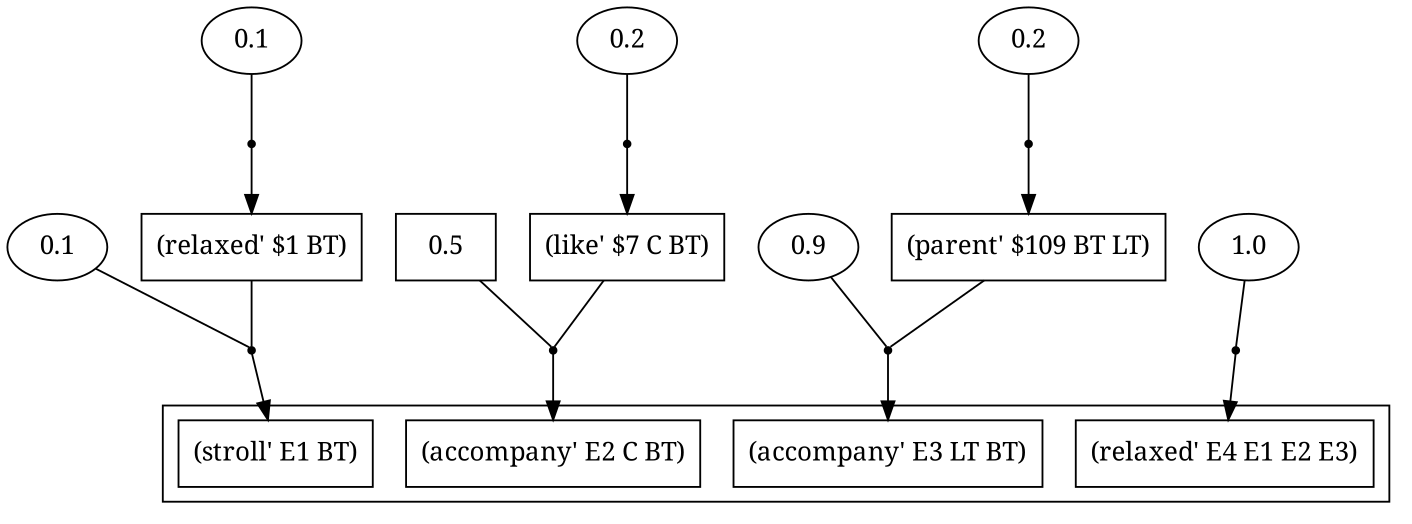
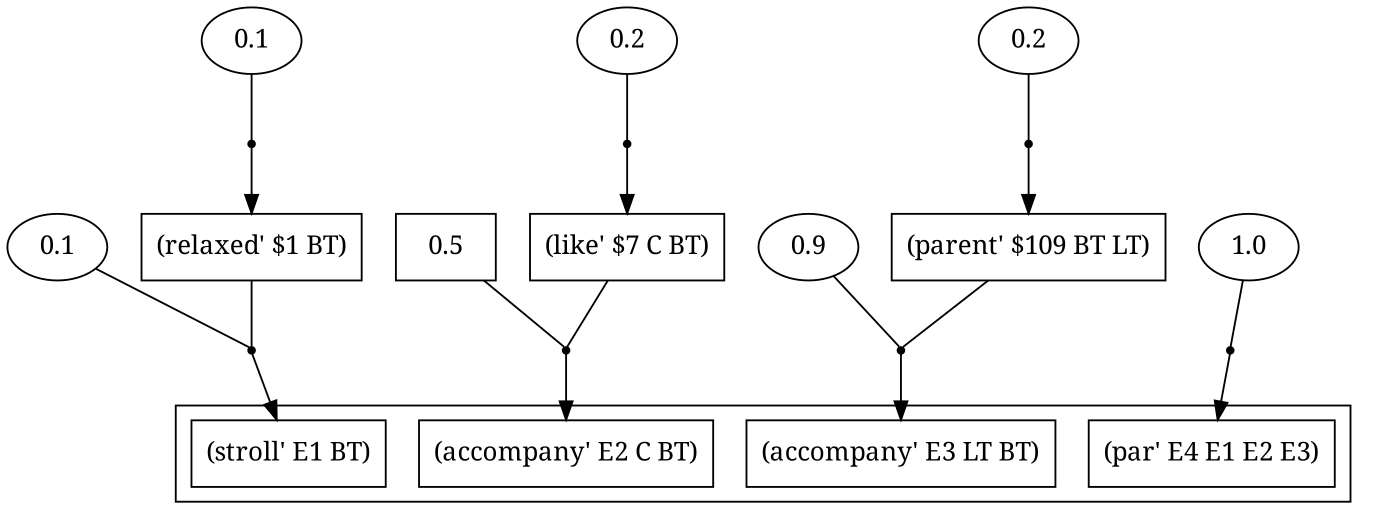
node "(relaxed' E4 E1 E2 E3)": label "(relaxed' E4 E1 E2 E3)" -> "(par' E4 E1 E2 E3)"
